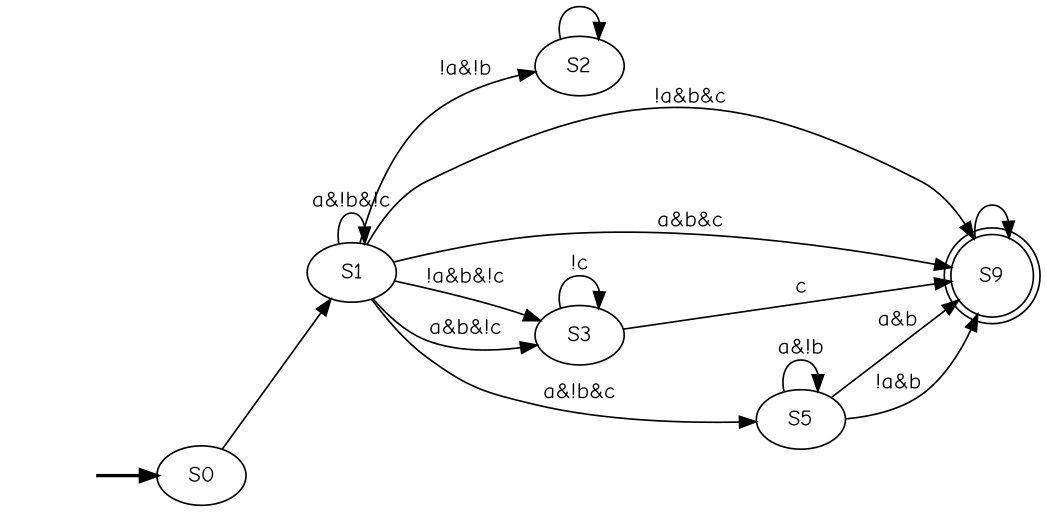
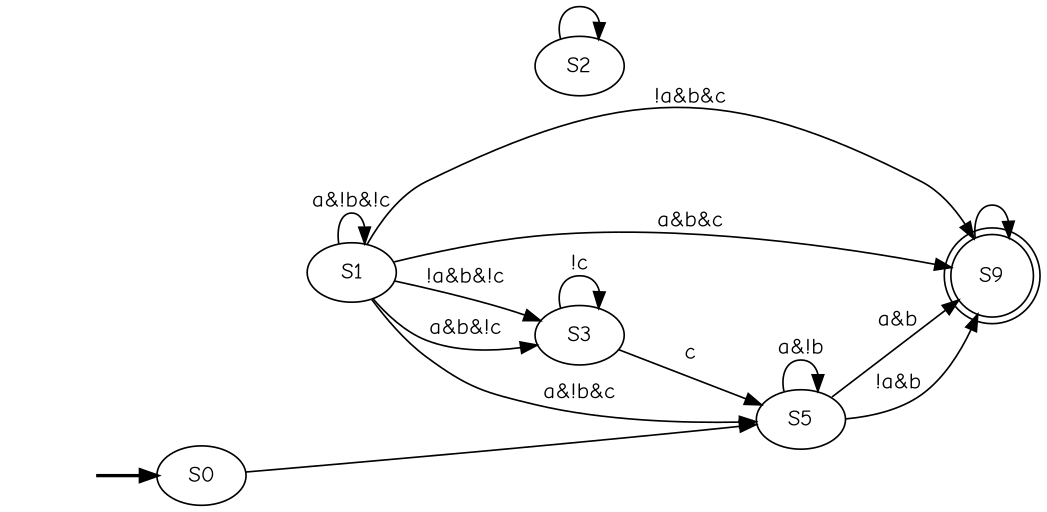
edge "S1" -> "S2": removed, label "!a&!b"
edge "S3" -> "S9": now "S3" -> "S5"
edge "S0" -> "S1": now "S0" -> "S5"
